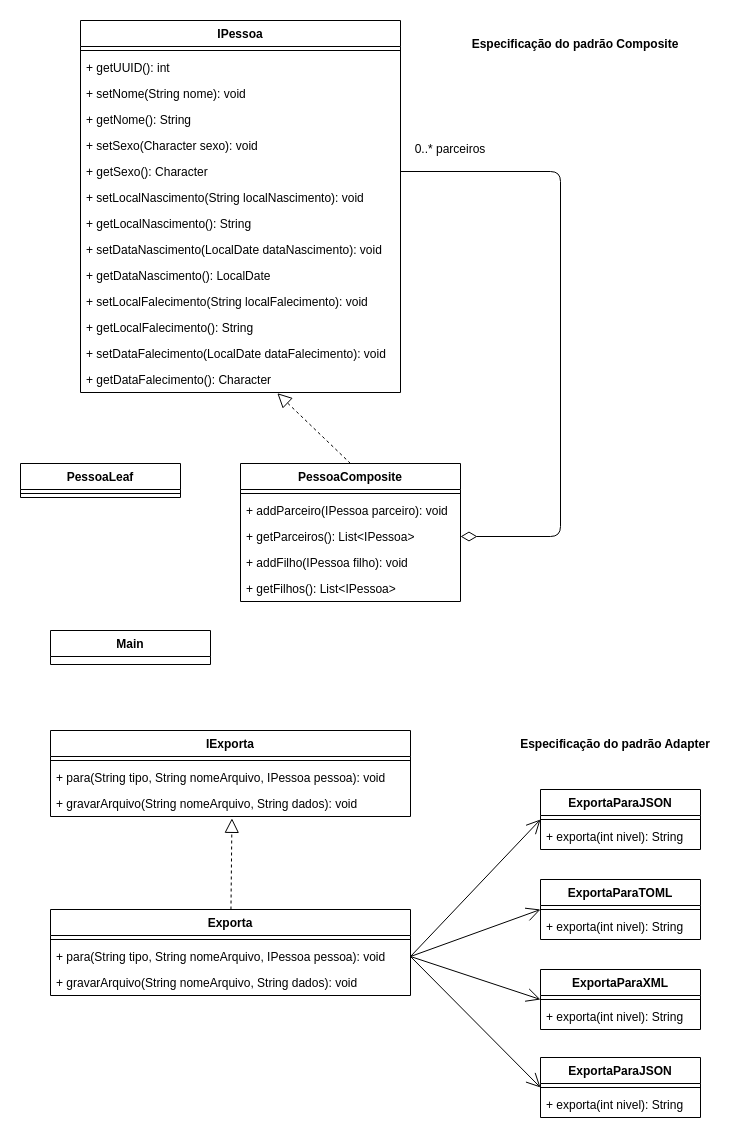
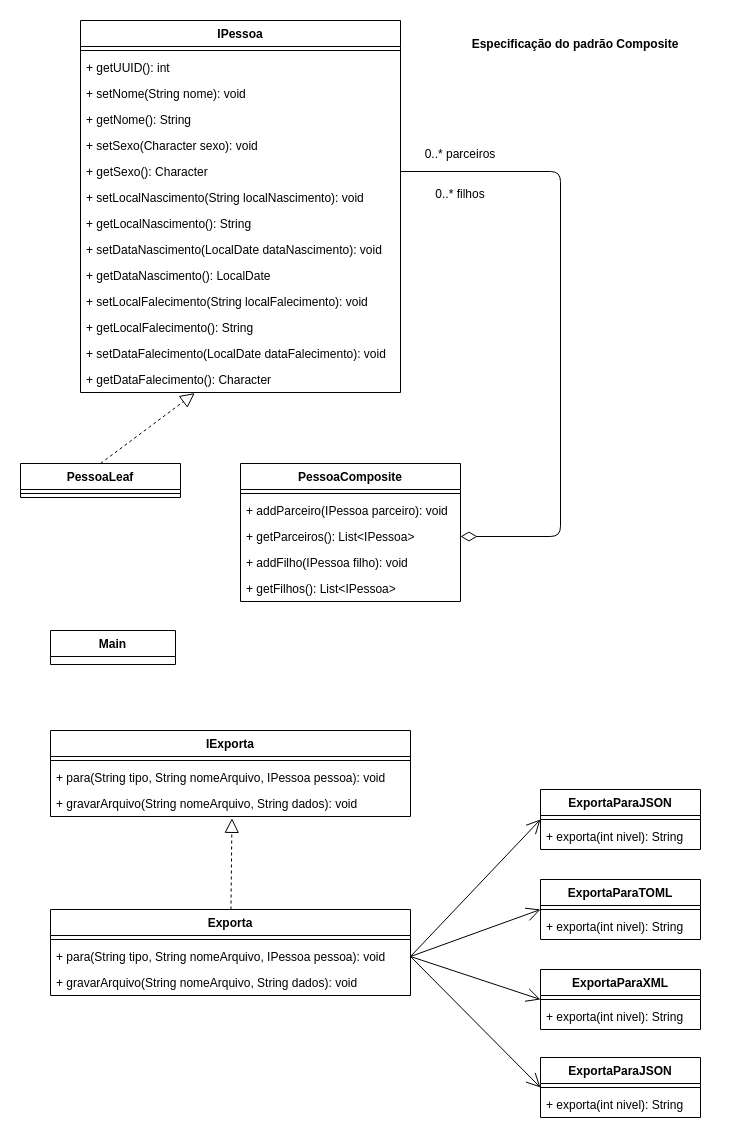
node "0..* parceiros": moved (451, 149) -> (461, 154)
node "0..* filhos": added
edge "PessoaLeaf" -> "+ getDataFalecimento(): Character": added
edge "PessoaComposite" -> "+ getDataFalecimento(): Character": removed
node "Main": size 160x34 -> 125x34
node "Especificação do padrão Adapter": removed
